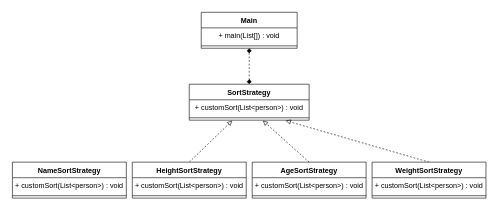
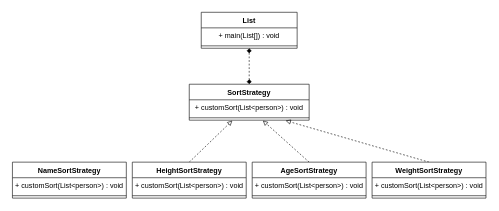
node "Main": label "Main" -> "List"
